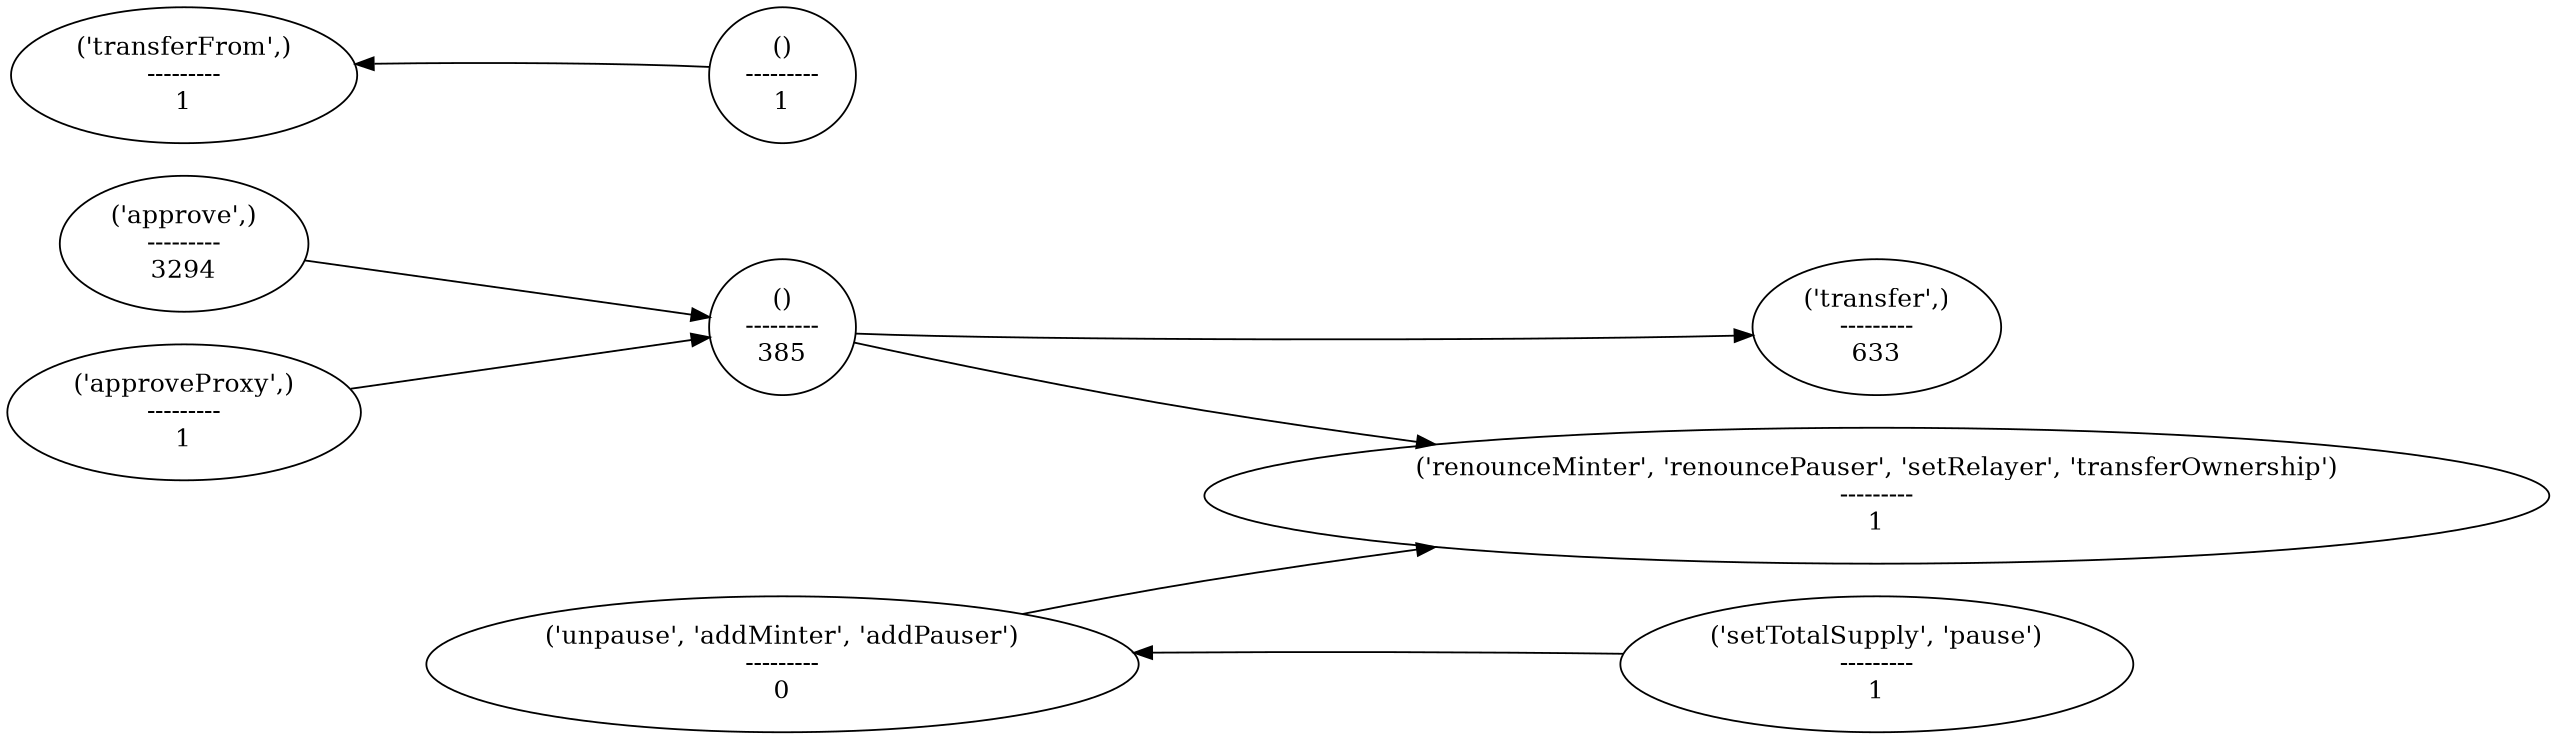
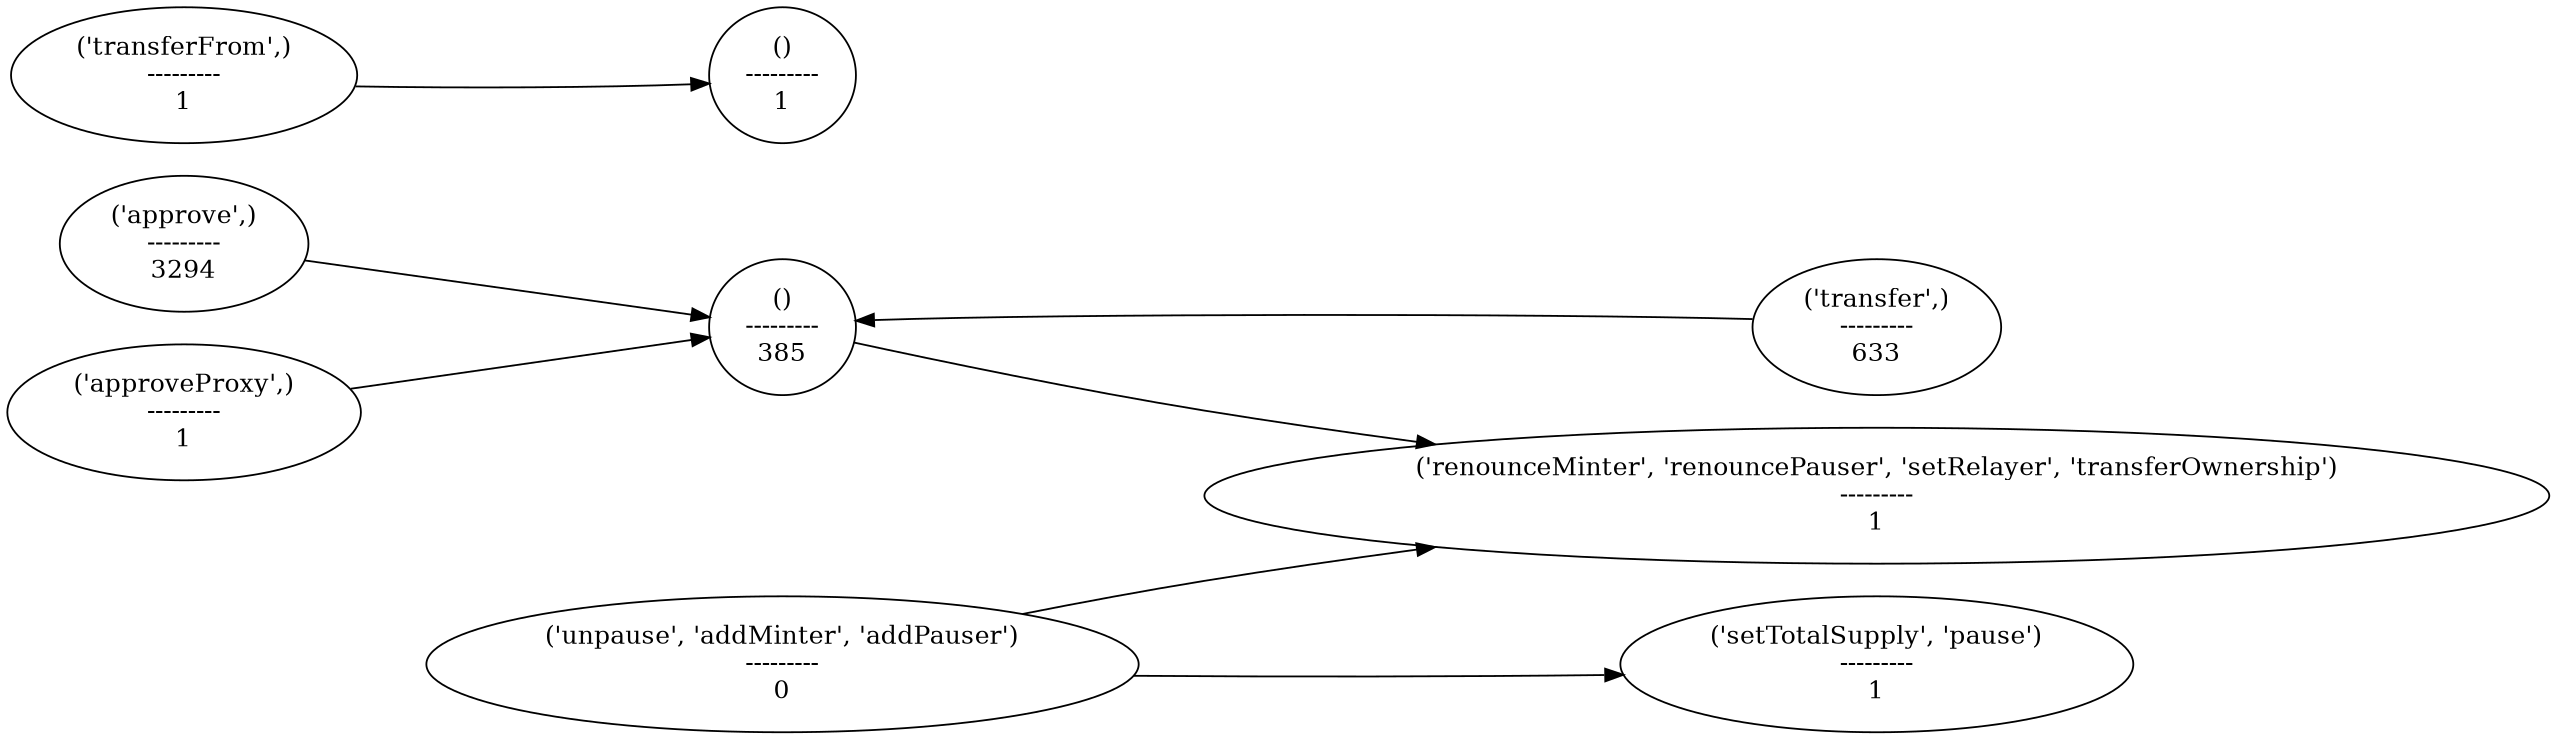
edge "() --------- 1" -> "('transferFrom',) --------- 1": reversed
edge "() --------- 385" -> "('transfer',) --------- 633": reversed
edge "('setTotalSupply', 'pause') --------- 1" -> "('unpause', 'addMinter', 'addPauser') --------- 0": reversed
